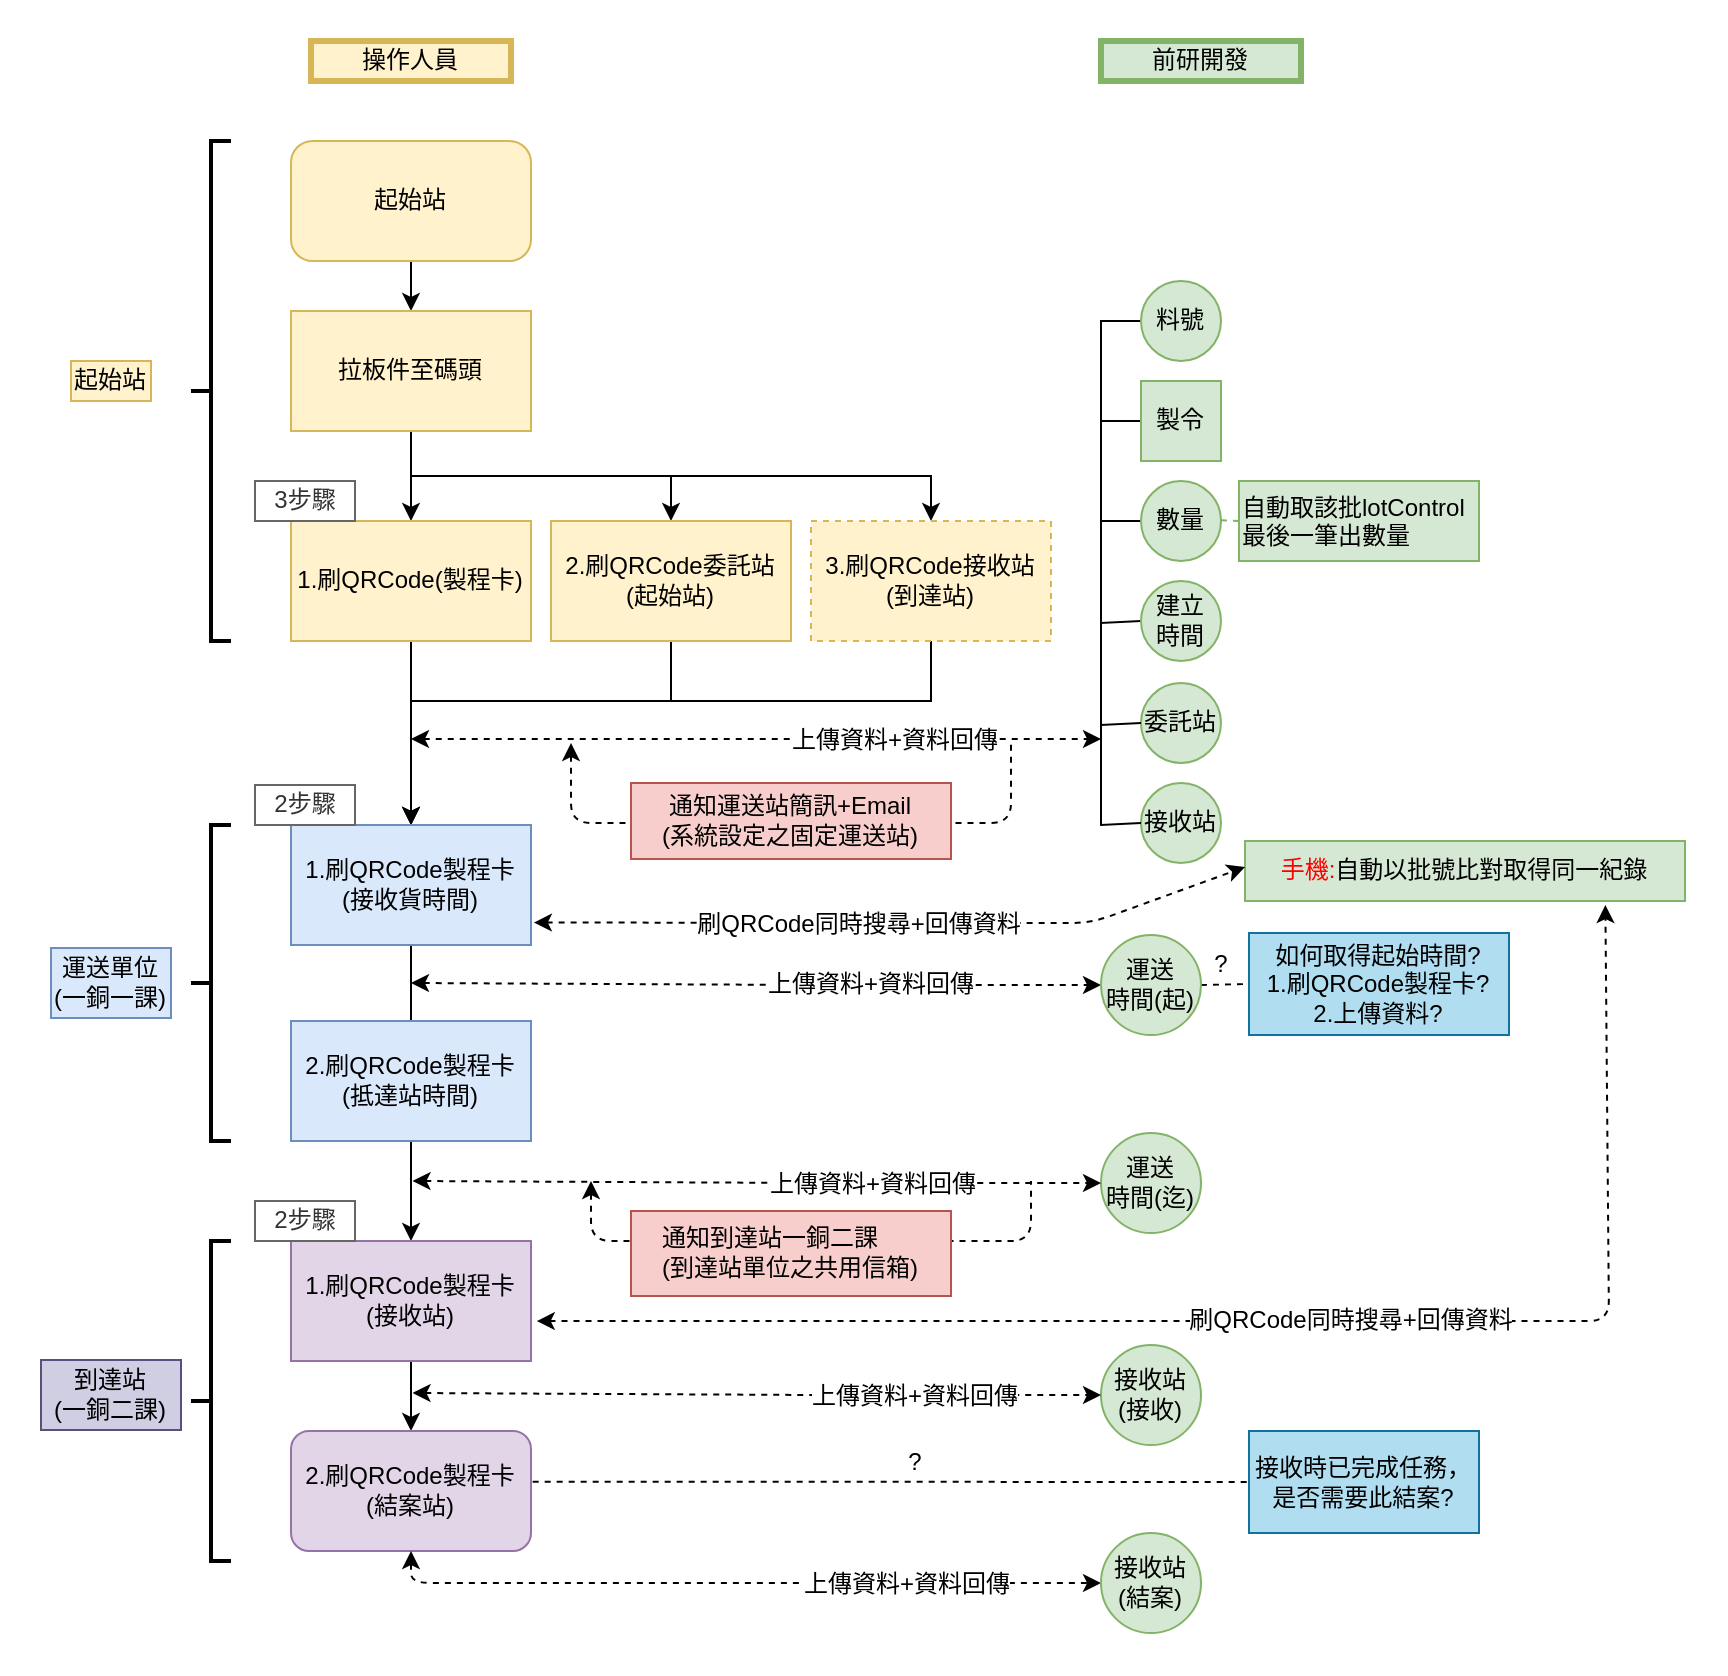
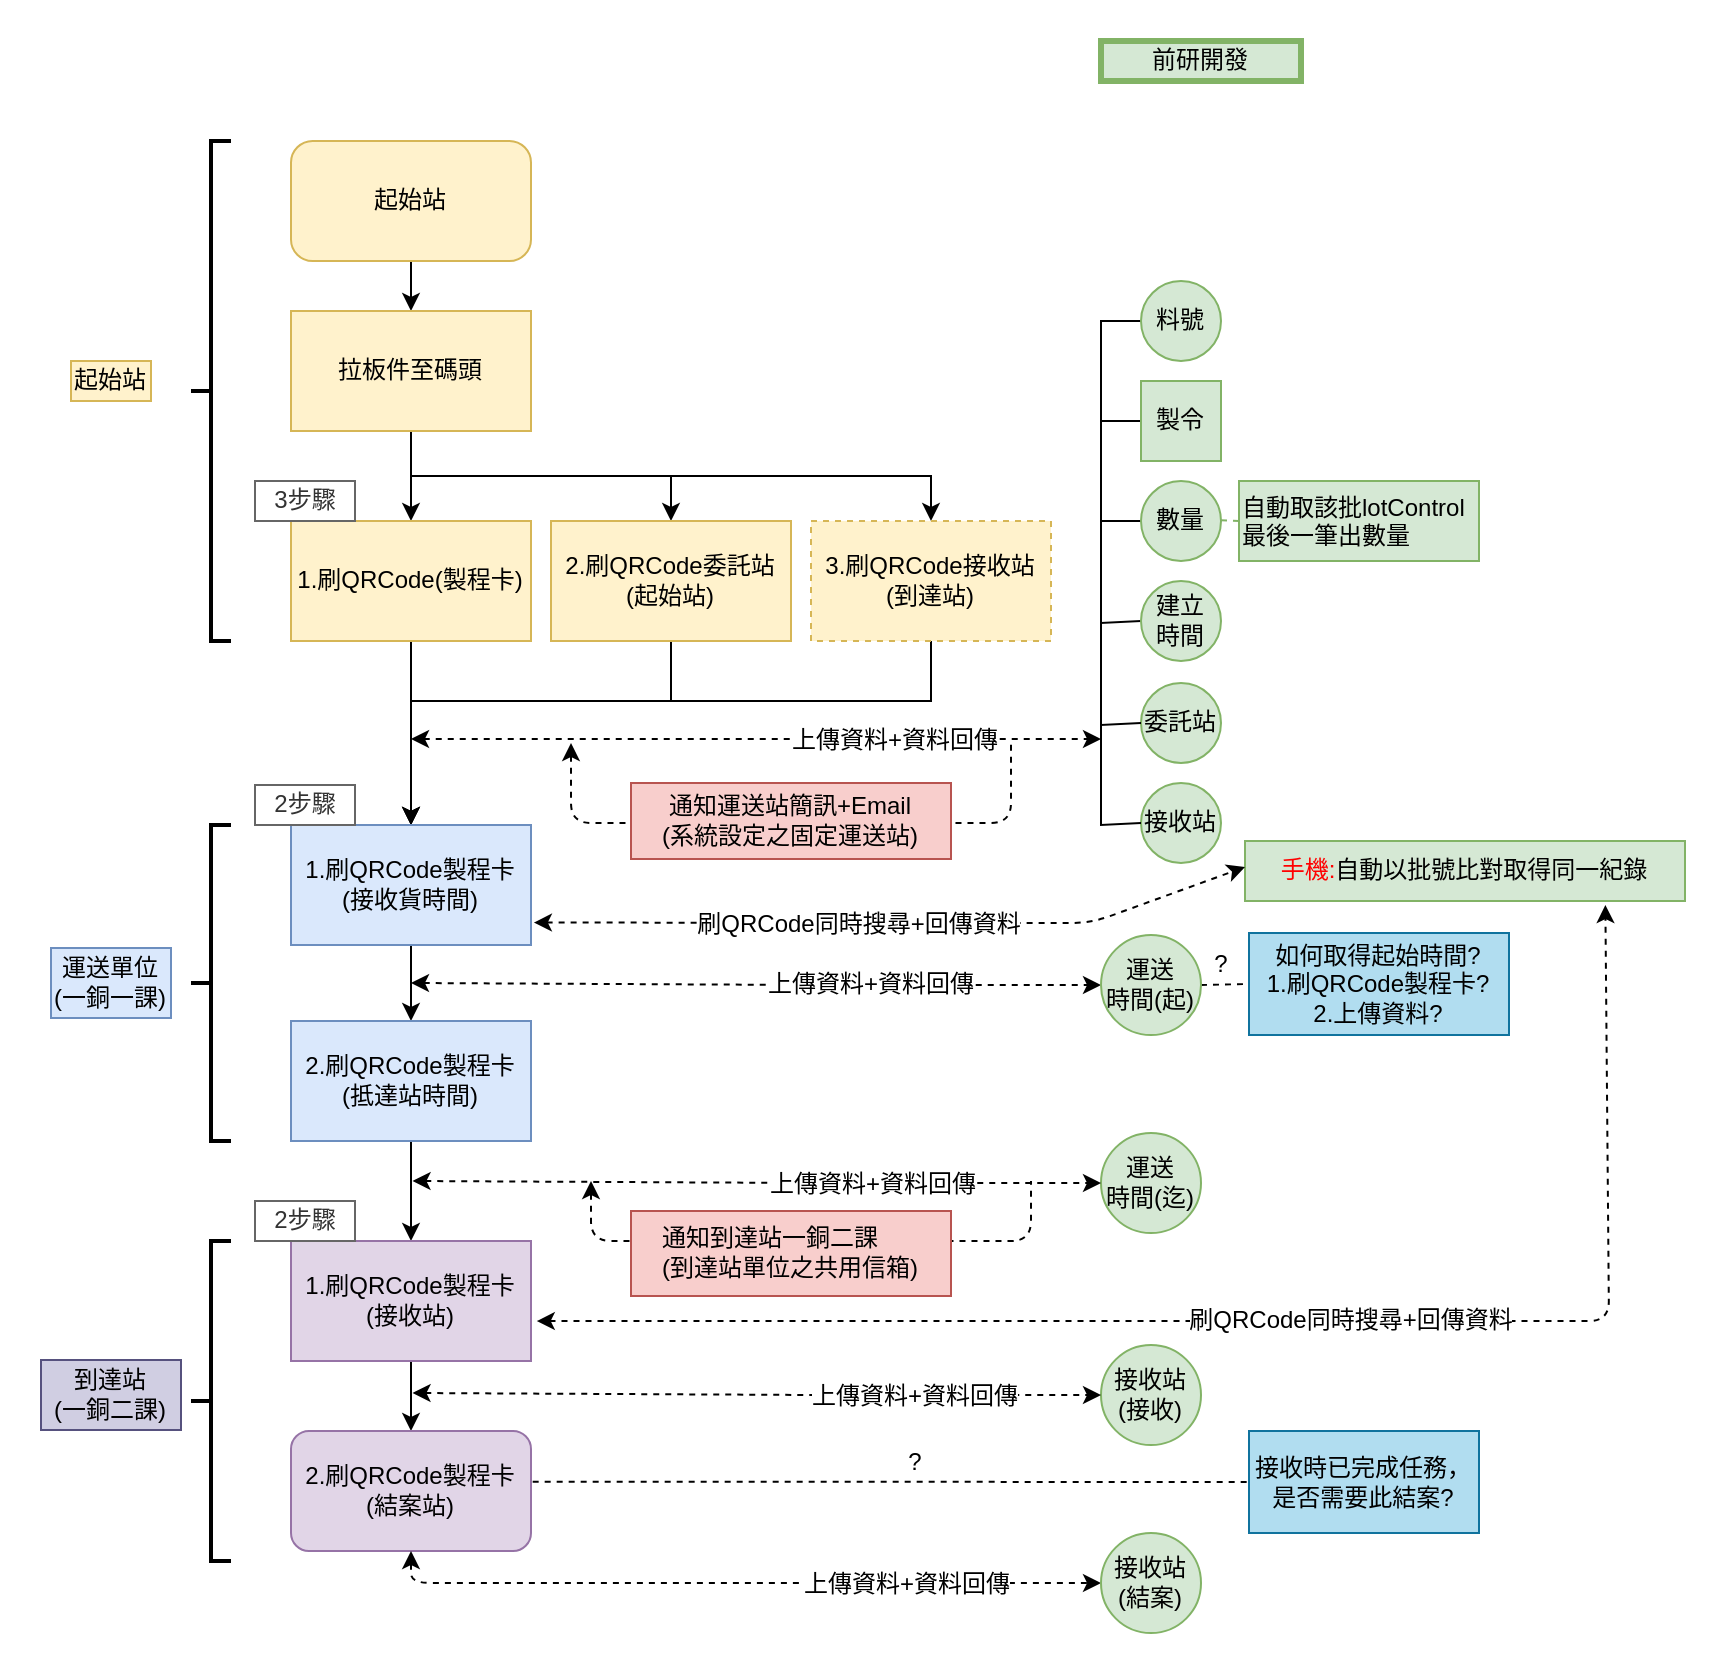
node "操作人員": removed
edge "1.刷QRCode製程卡 (接收貨時間)" -- "2.刷QRCode製程卡 (抵達站時間)": arrowhead none -> classic
